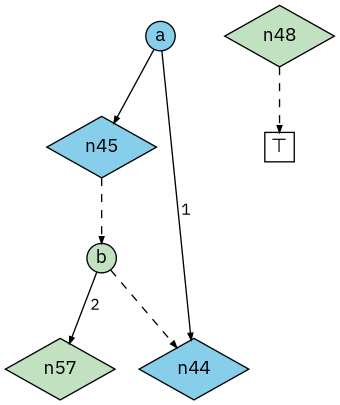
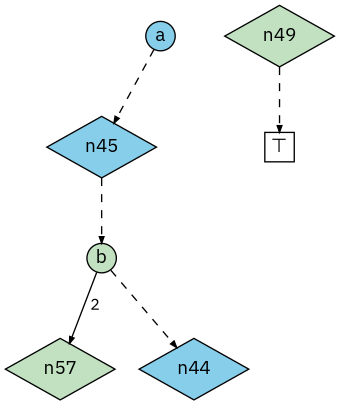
node "n48": label "n48" -> "n49"
edge "a" -> "n45": style solid -> dashed
edge "a" -> "n44": removed, label "1"
